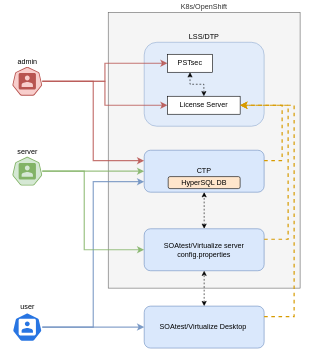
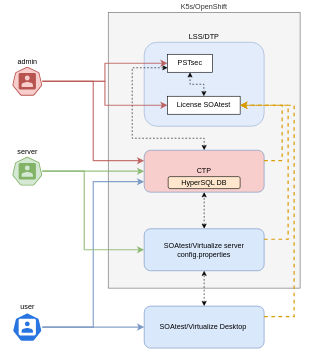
node "K8s/OpenShift": label "K8s/OpenShift" -> "K5s/OpenShift"
node "License Server": label "License Server" -> "License SOAtest"
edge "PSTsec" -- "CTP": added
node "CTP": fillcolor #dae8fc -> #f8cecc
